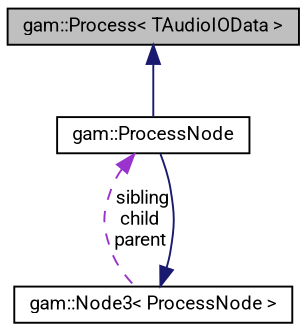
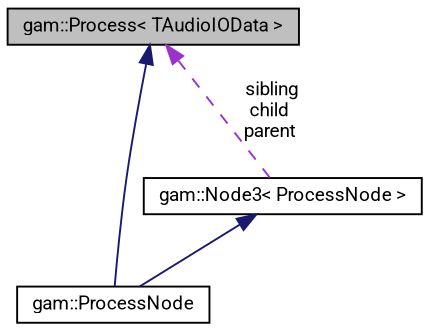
edge "gam::Node3< ProcessNode >" -> "gam::ProcessNode": now "gam::Node3< ProcessNode >" -> "gam::Process< TAudioIOData >"
